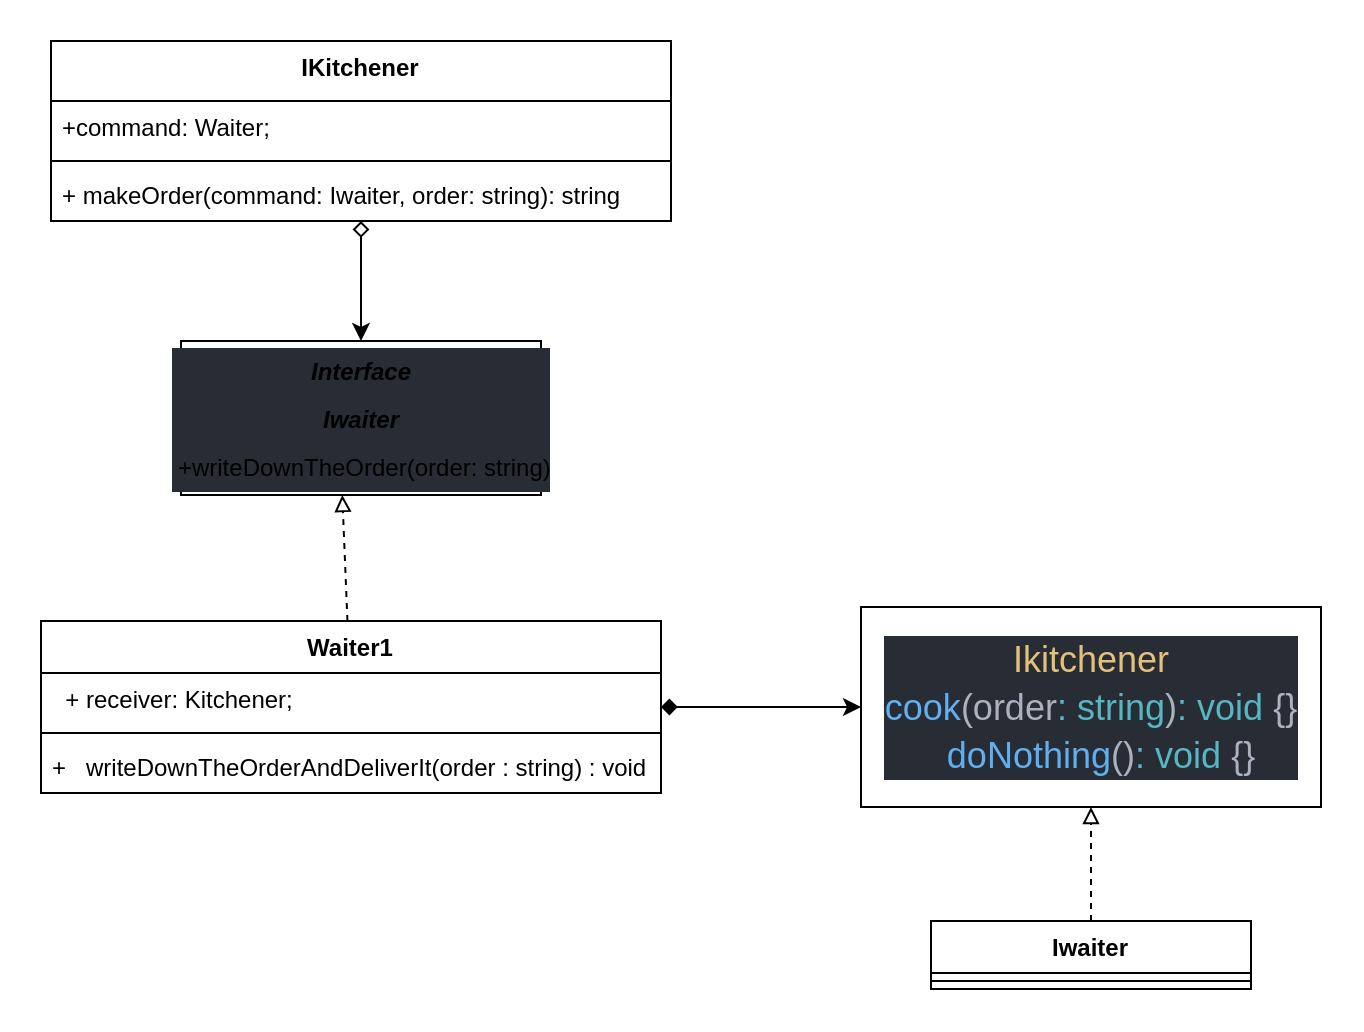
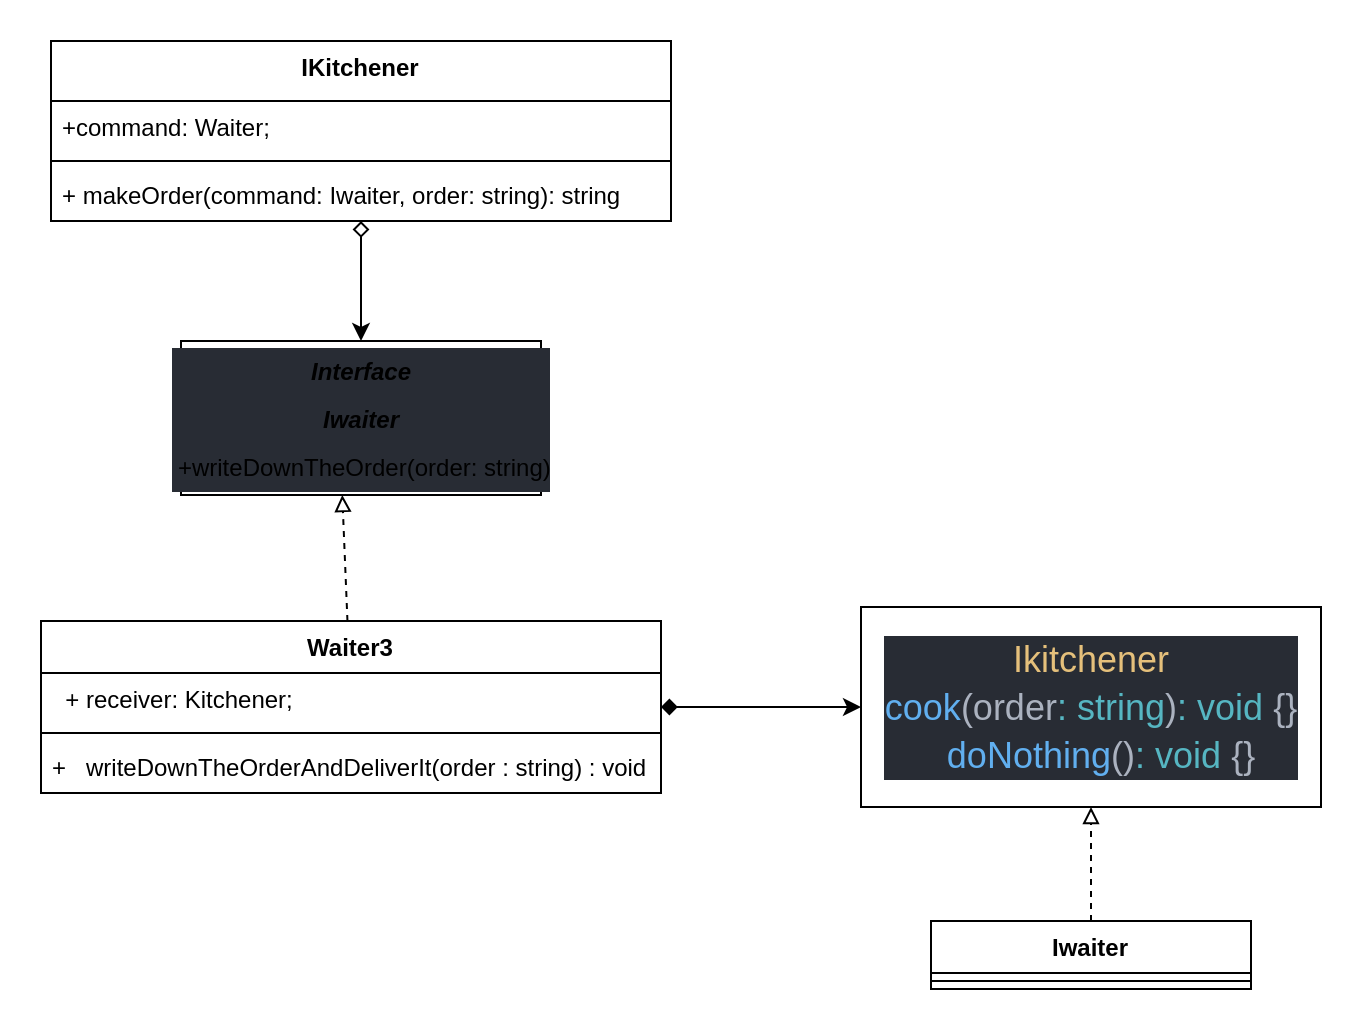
node "Waiter1": label "Waiter1" -> "Waiter3"
